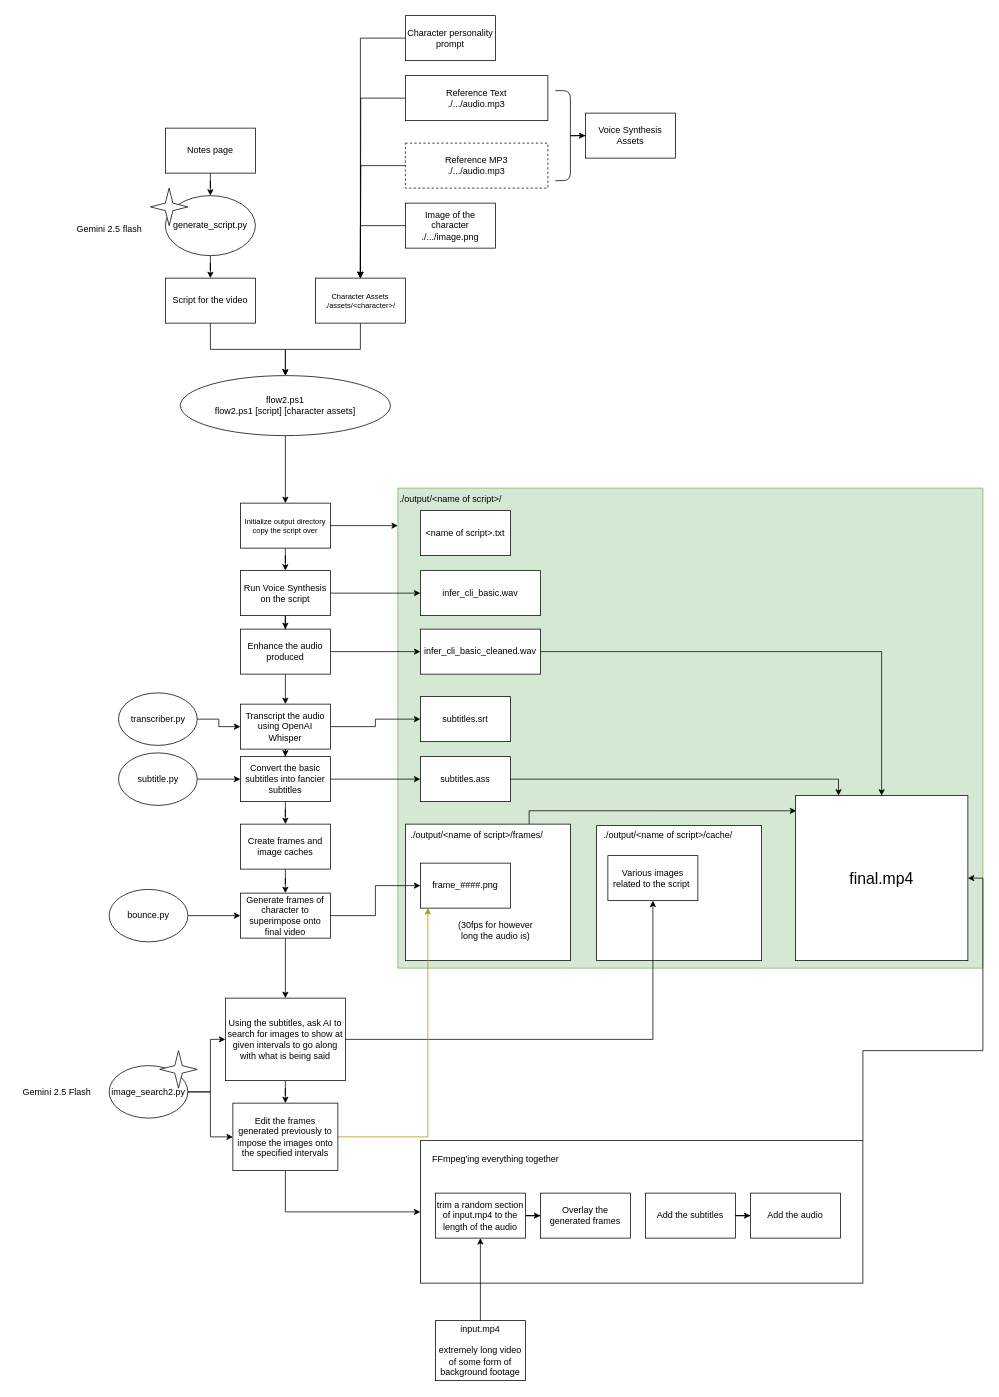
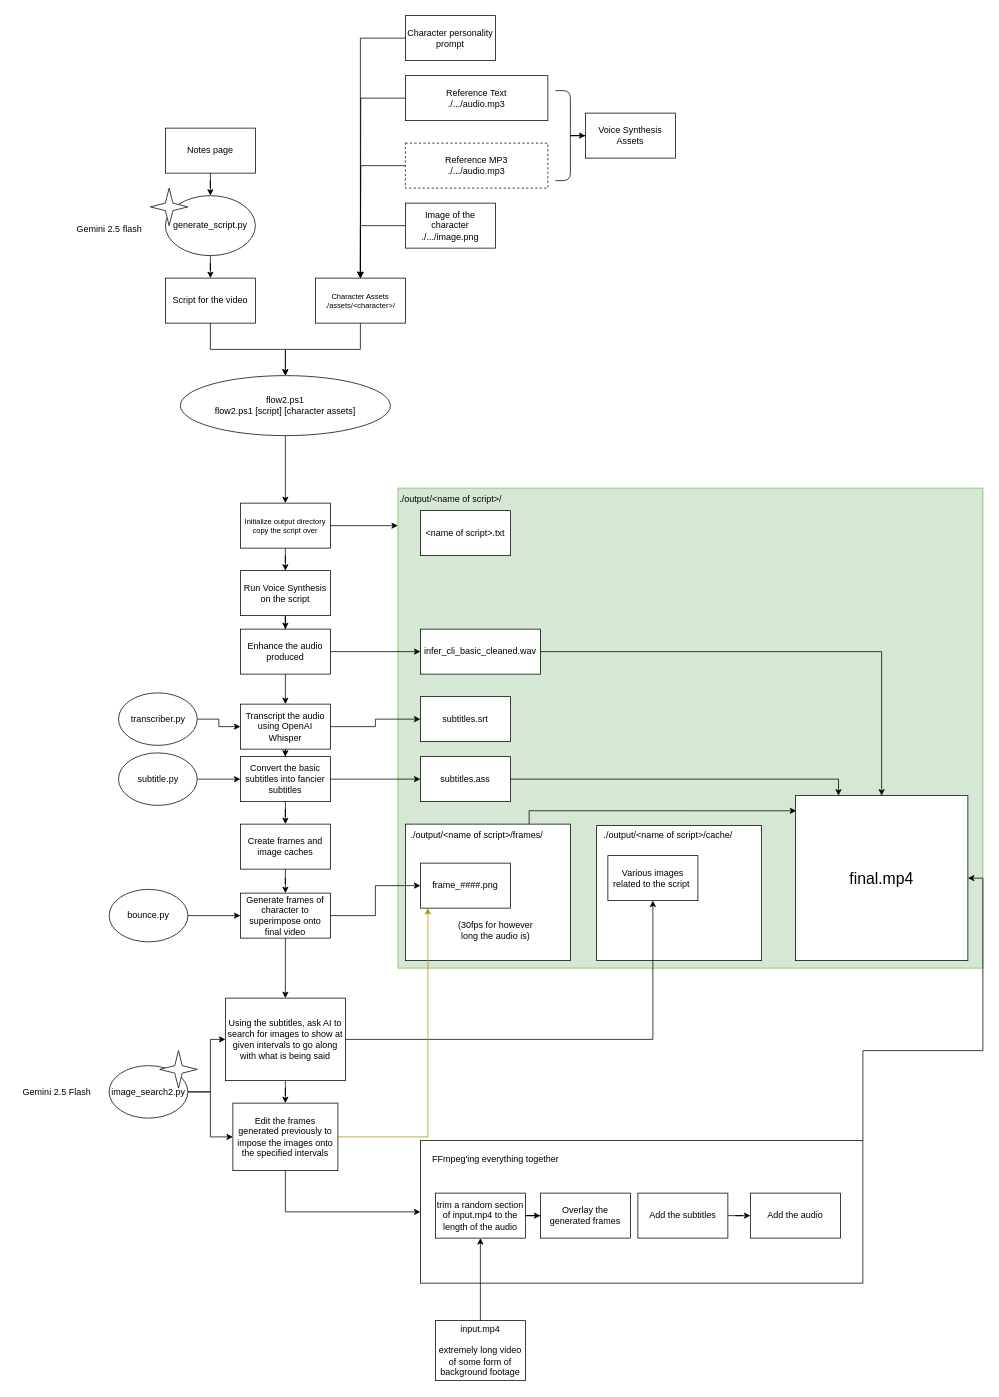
edge "Run Voice Synthesis on the script" -> "infer_cli_basic.wav": removed
node "infer_cli_basic.wav": removed
node "Add the subtitles": moved (690, 1215) -> (683, 1215)
